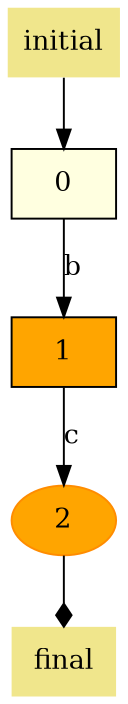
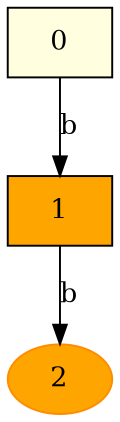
node "initial": removed
edge "1" -> "2": label "c" -> "b"
node "final": removed
